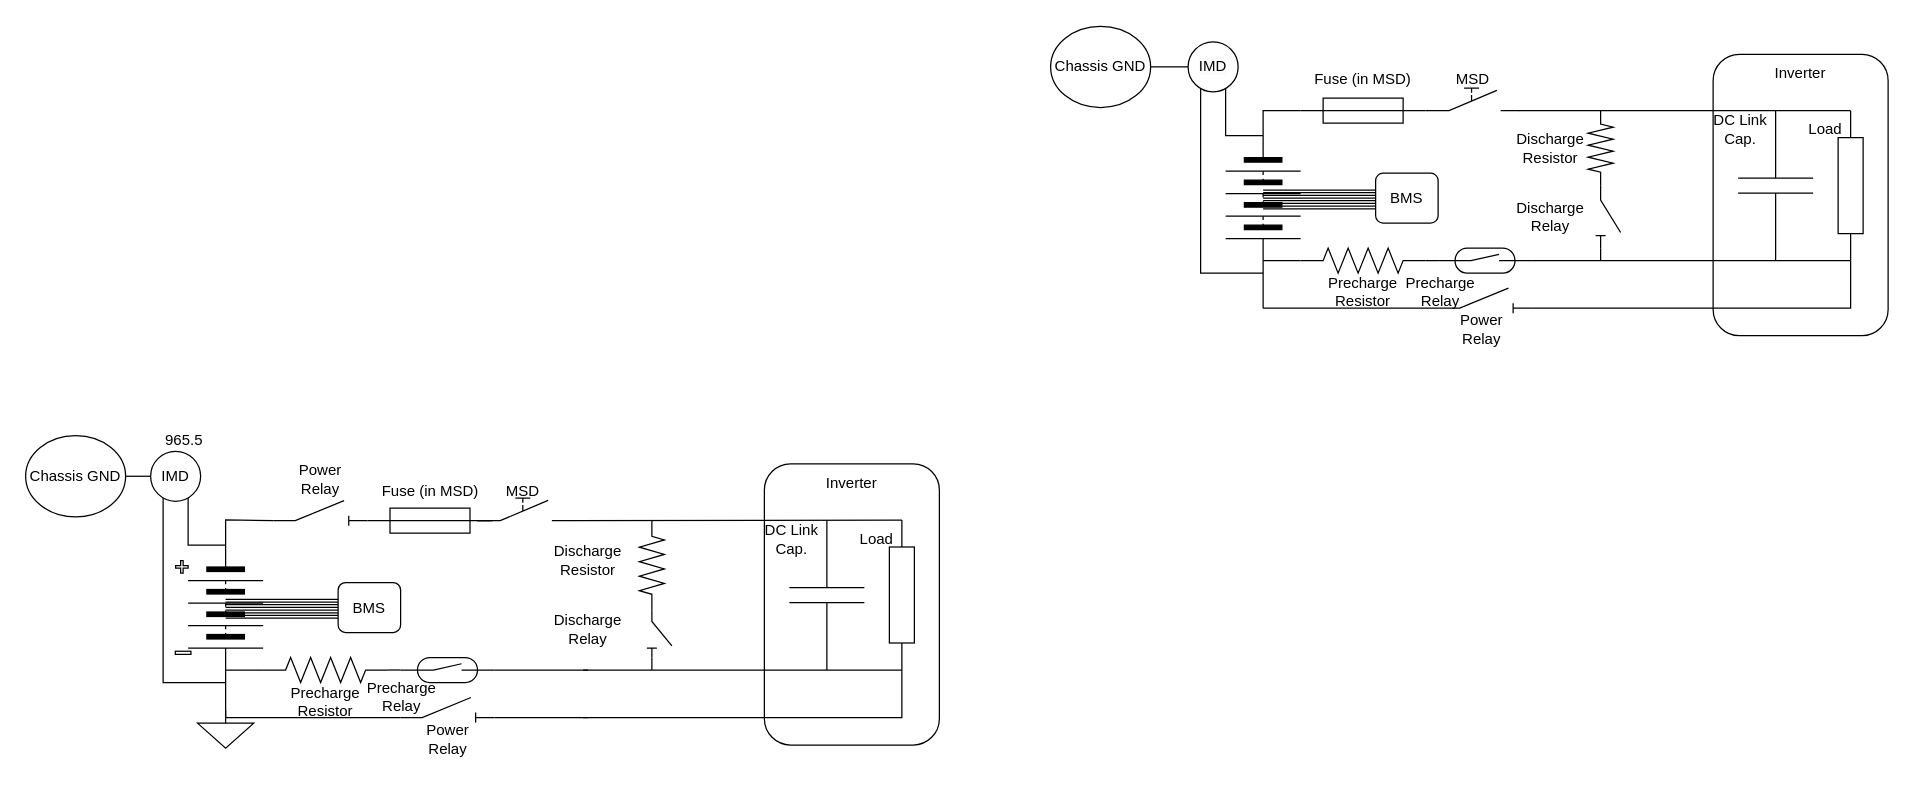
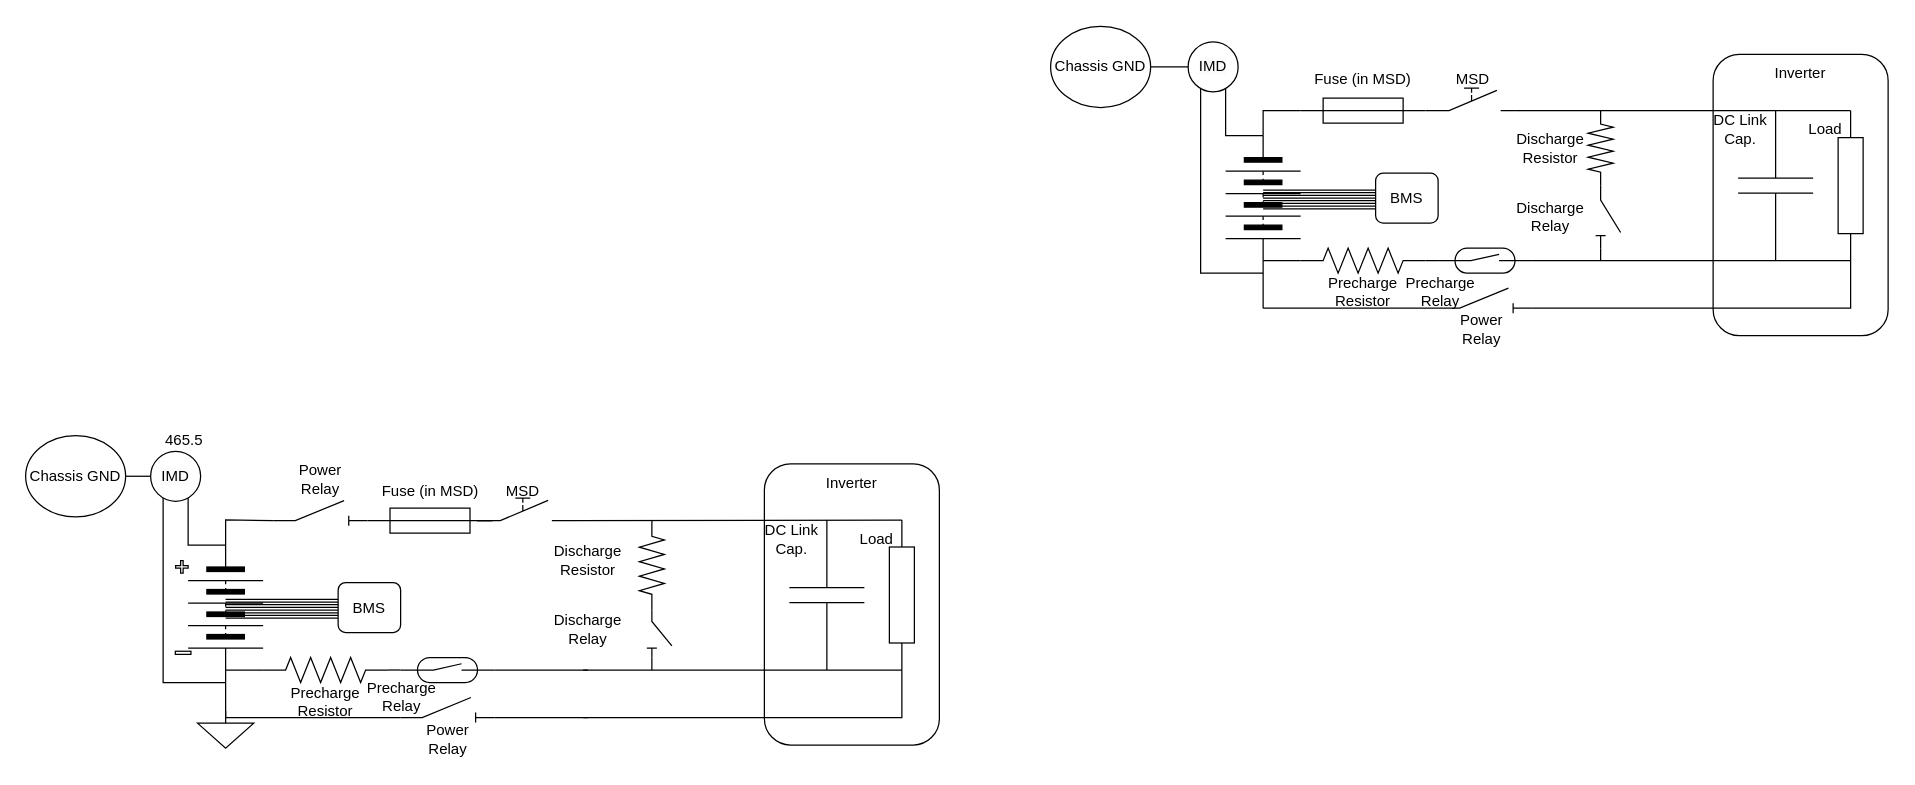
node "965.5": label "965.5" -> "465.5"
